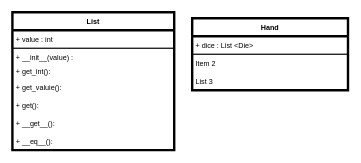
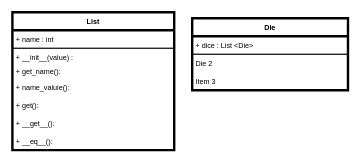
node "Hand": label "Hand" -> "Die"
node "+ value : int": label "+ value : int" -> "+ name : int"
node "Item 2": label "Item 2" -> "Die 2"
node "+ get_int():": label "+ get_int():" -> "+ get_name():"
node "List 3": label "List 3" -> "Item 3"
node "+ get_valuie():": label "+ get_valuie():" -> "+ name_valuie():"
